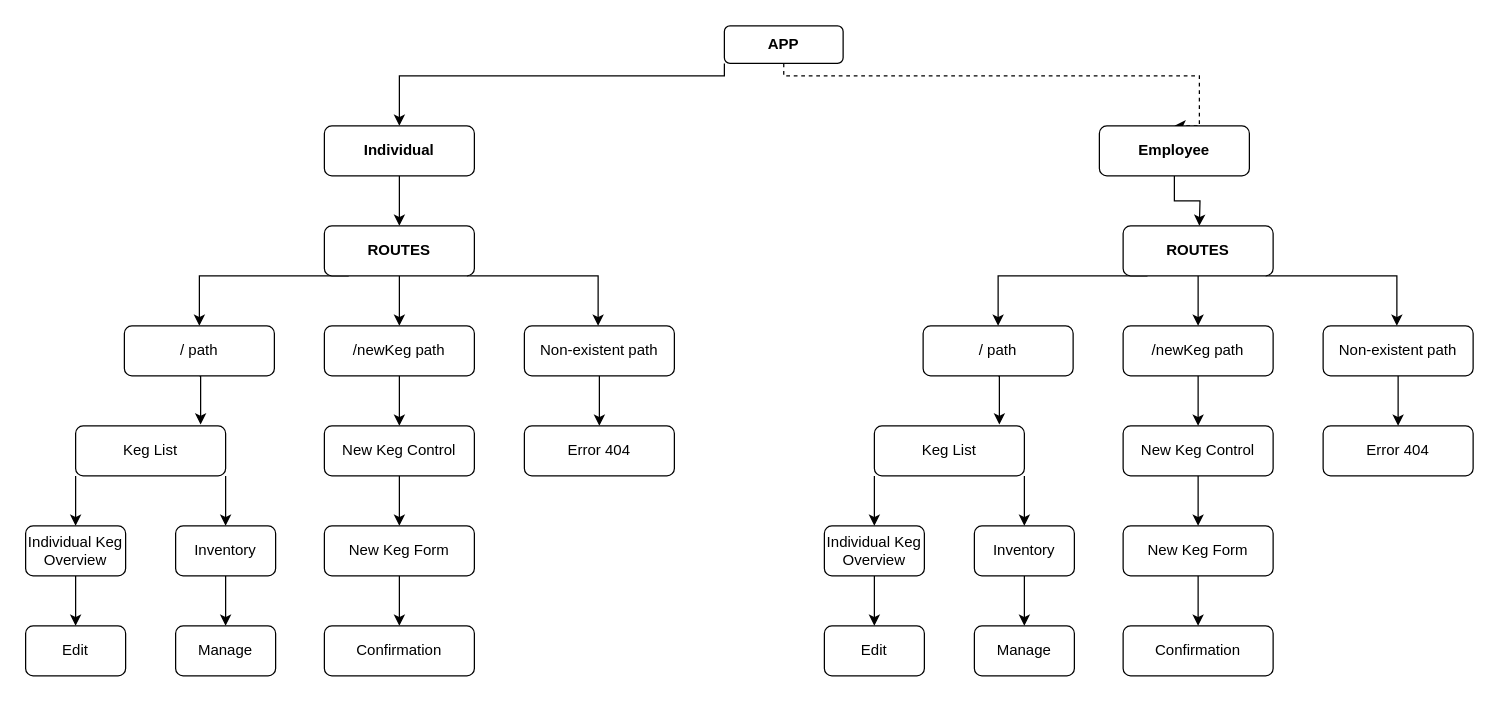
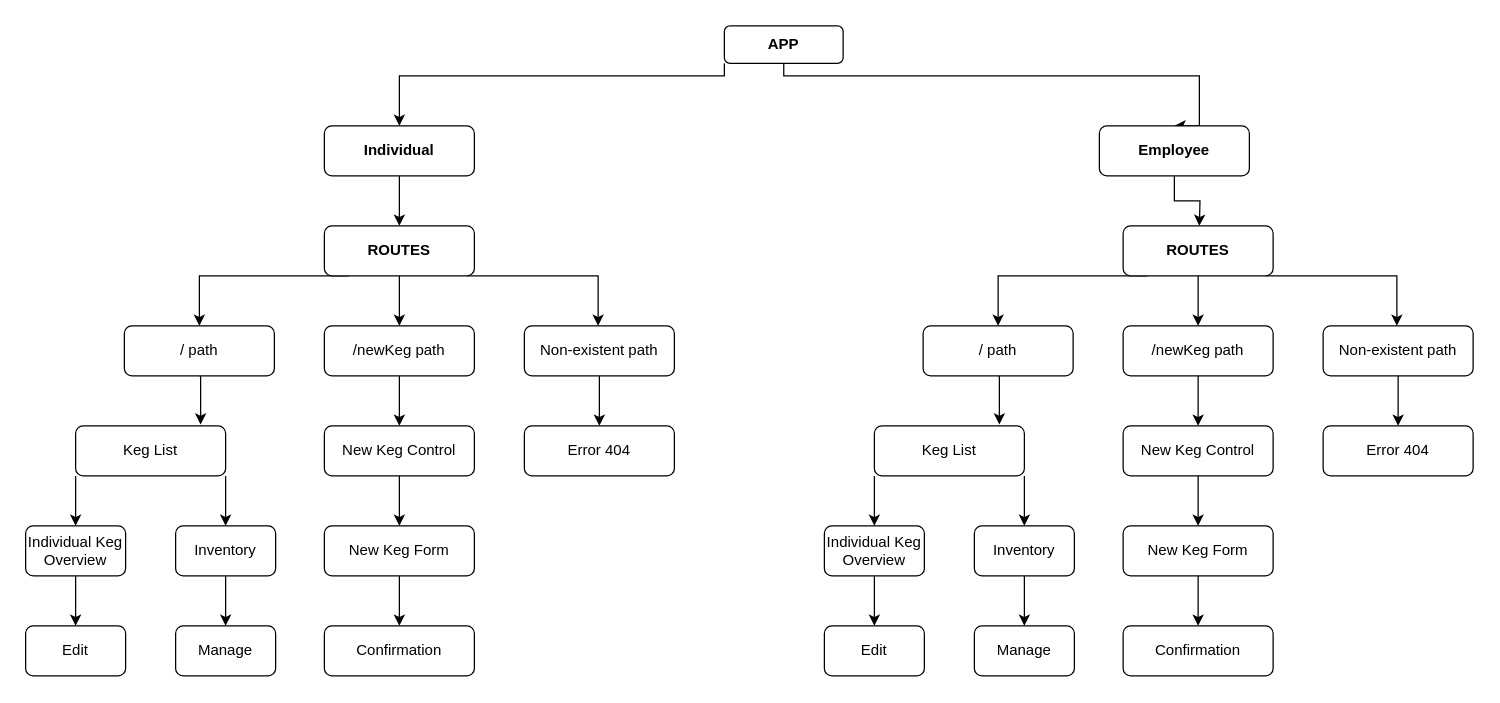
edge "APP" -> "Employee": style dashed -> solid
